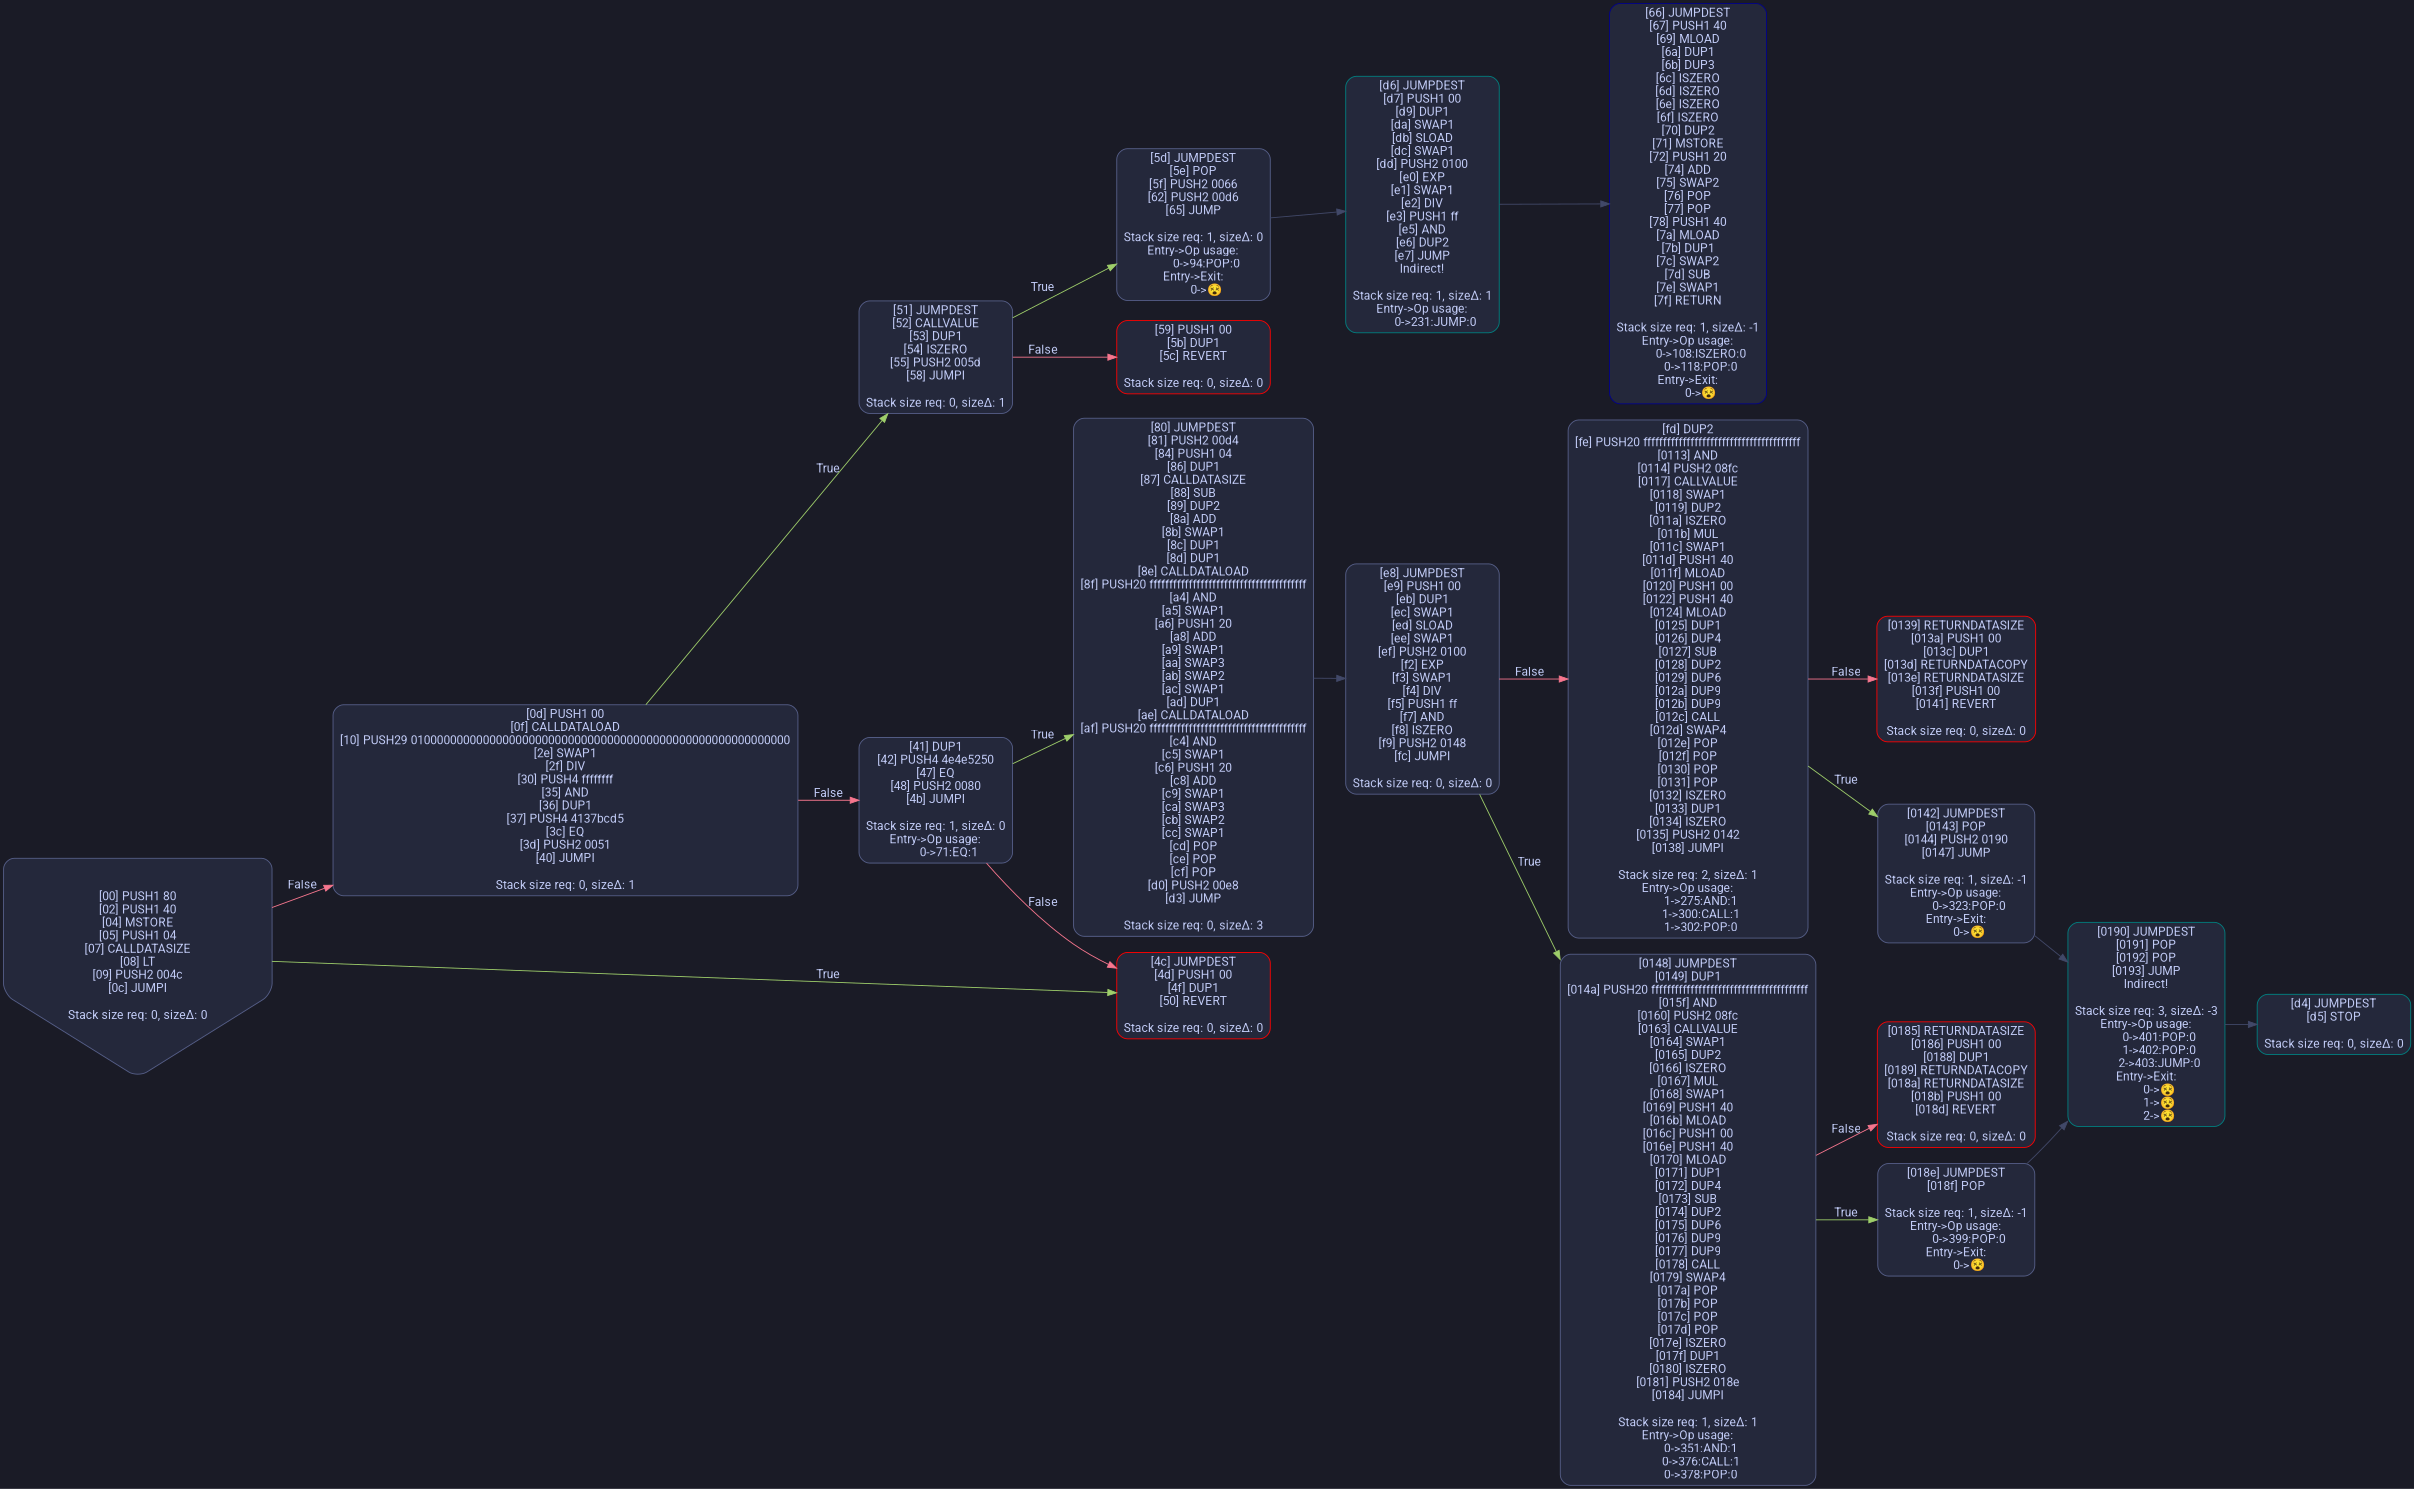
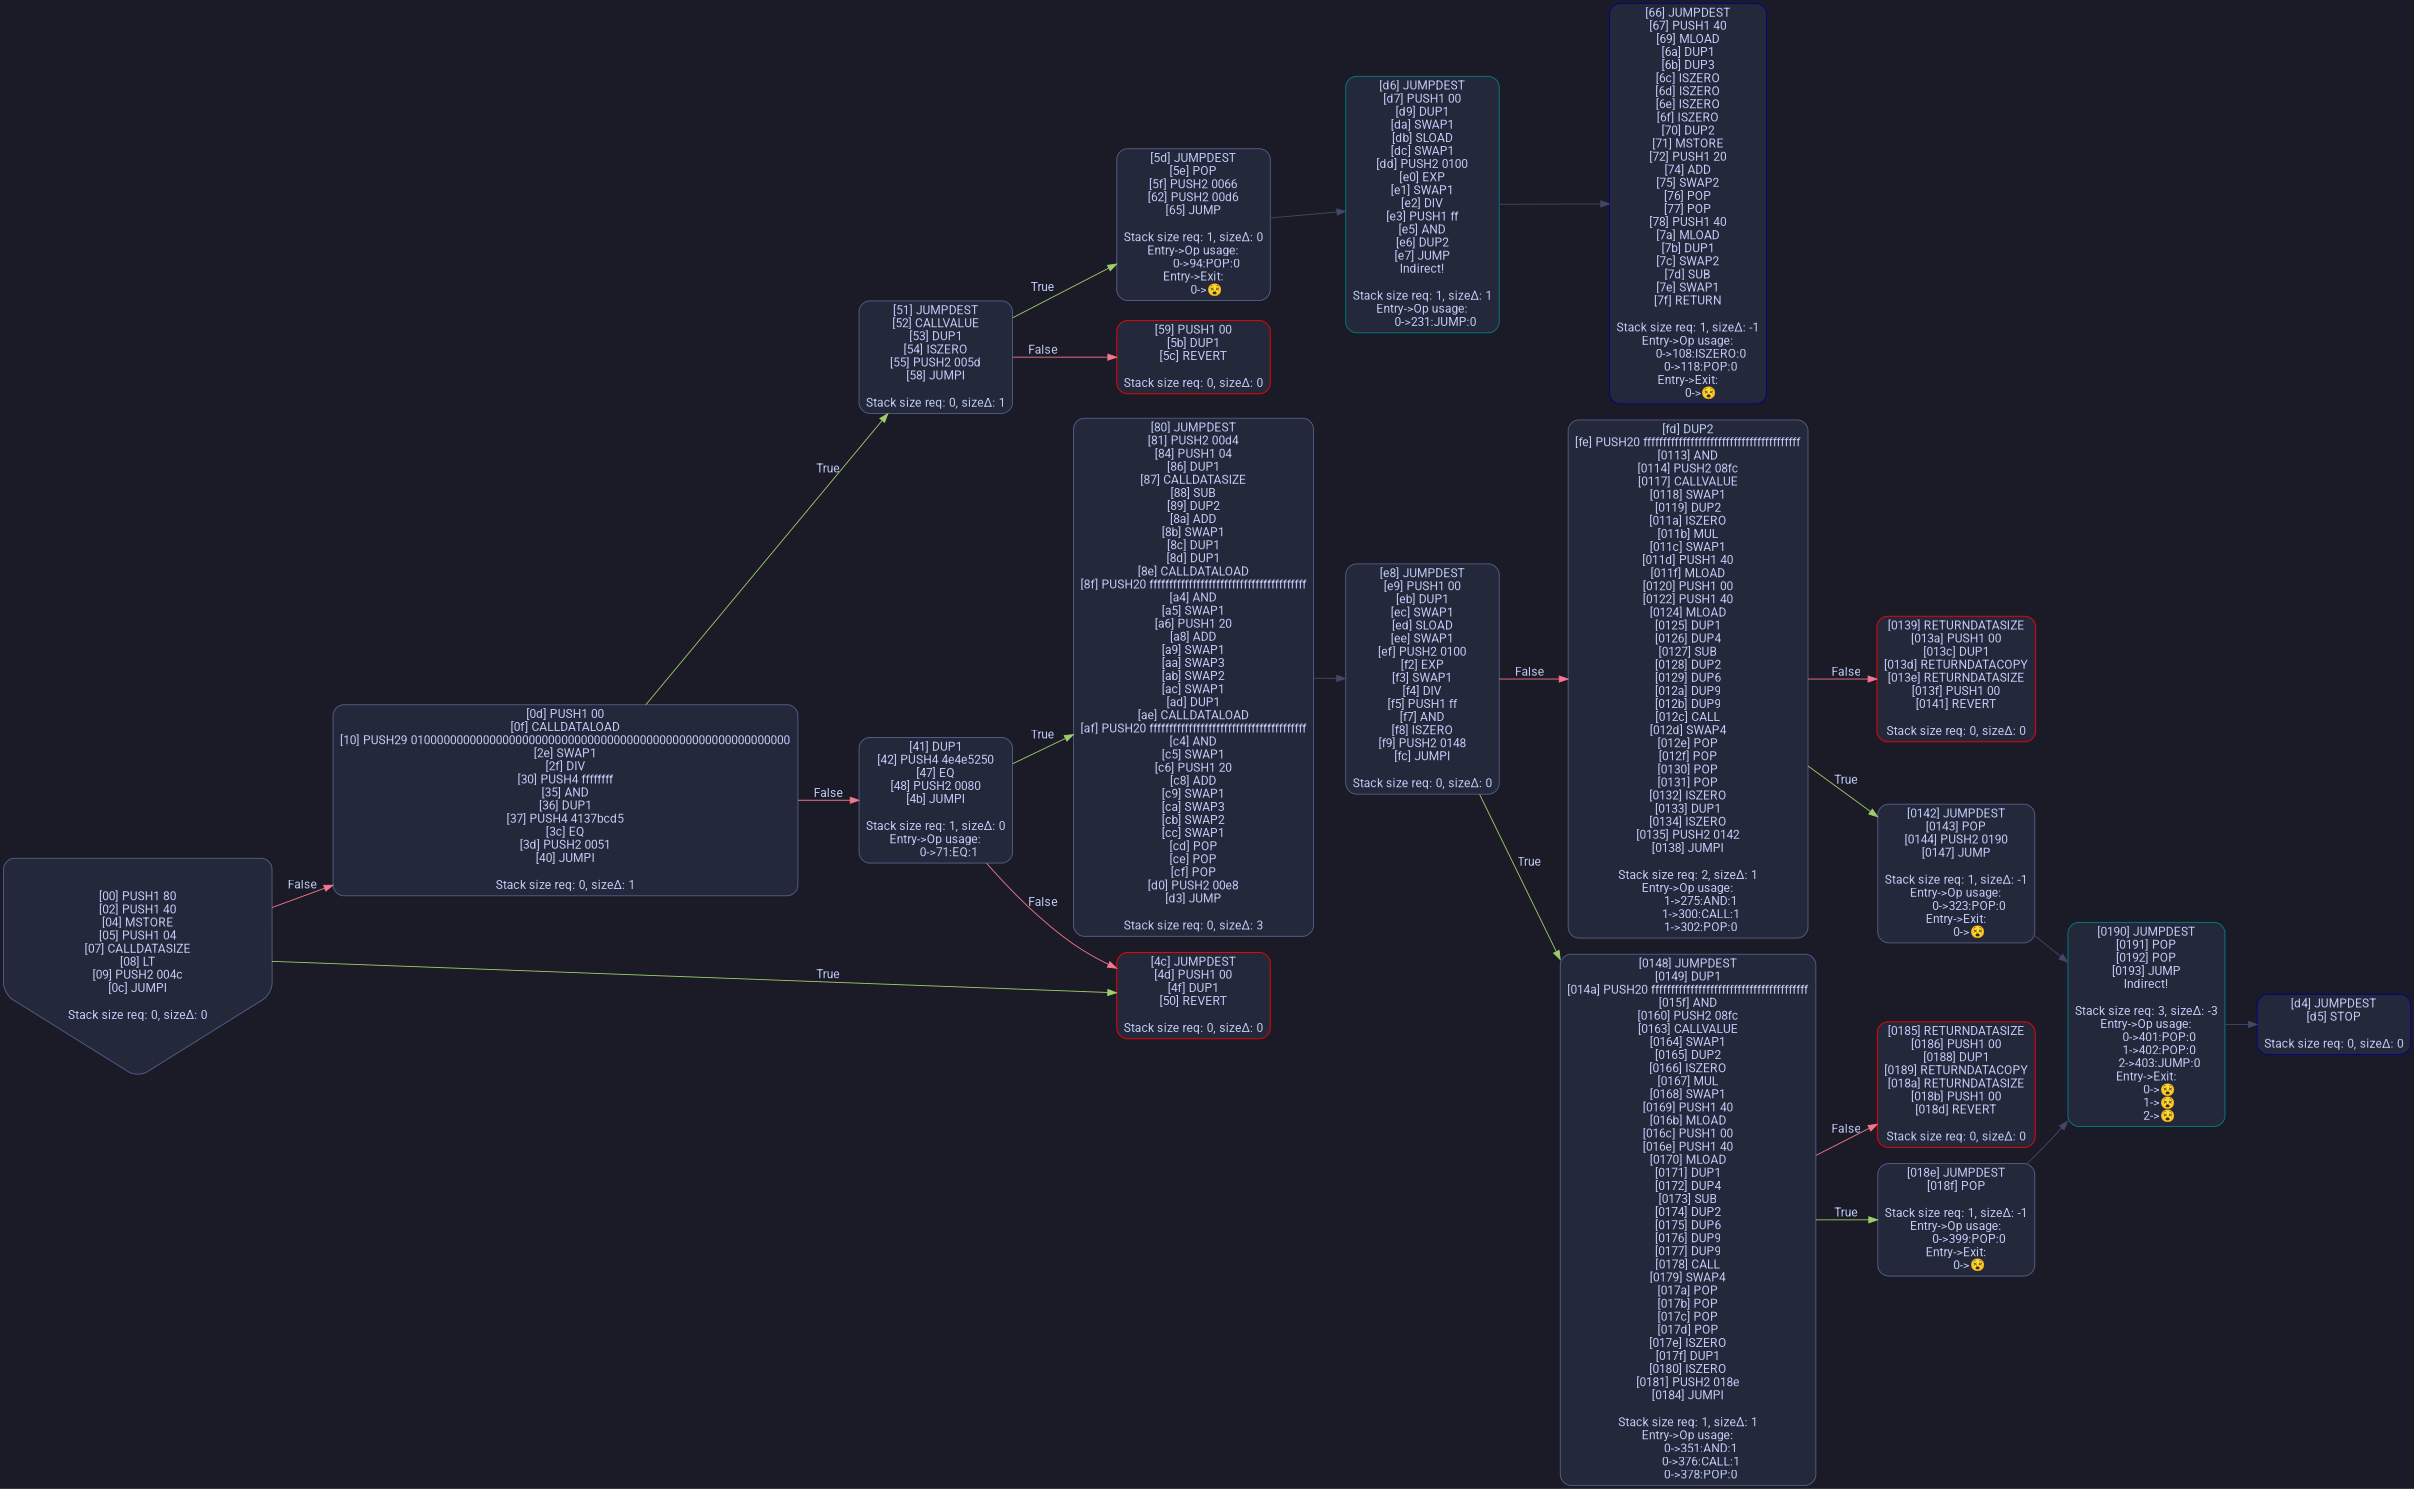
node "[d4] JUMPDEST [d5] STOP Stack size req: 0, sizeΔ: 0": color teal -> darkblue
